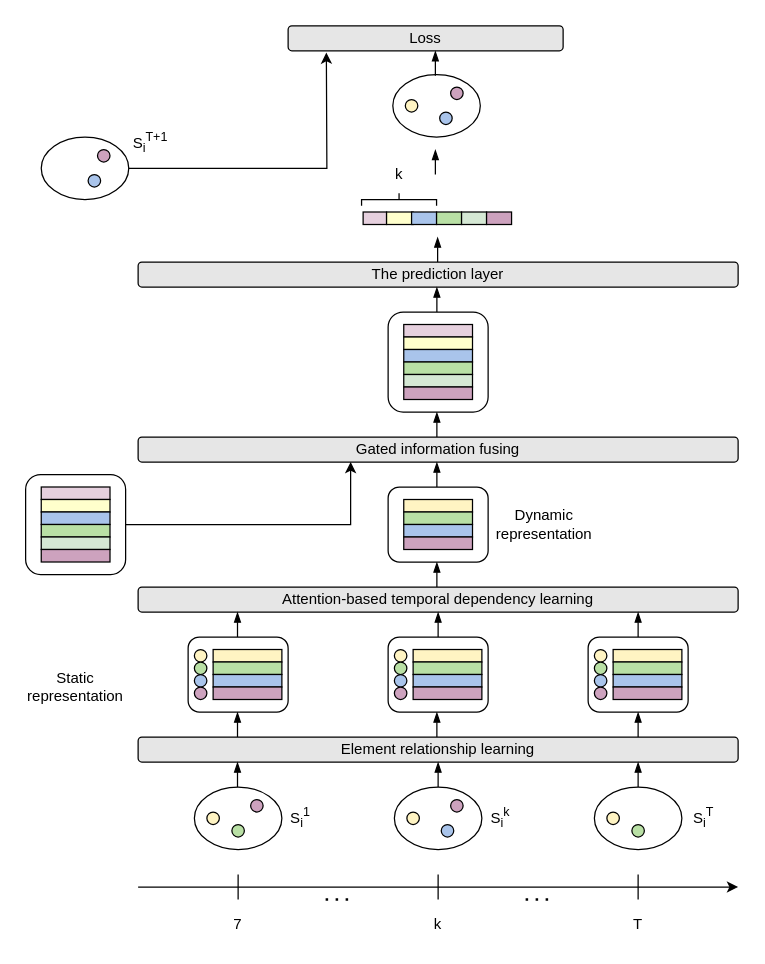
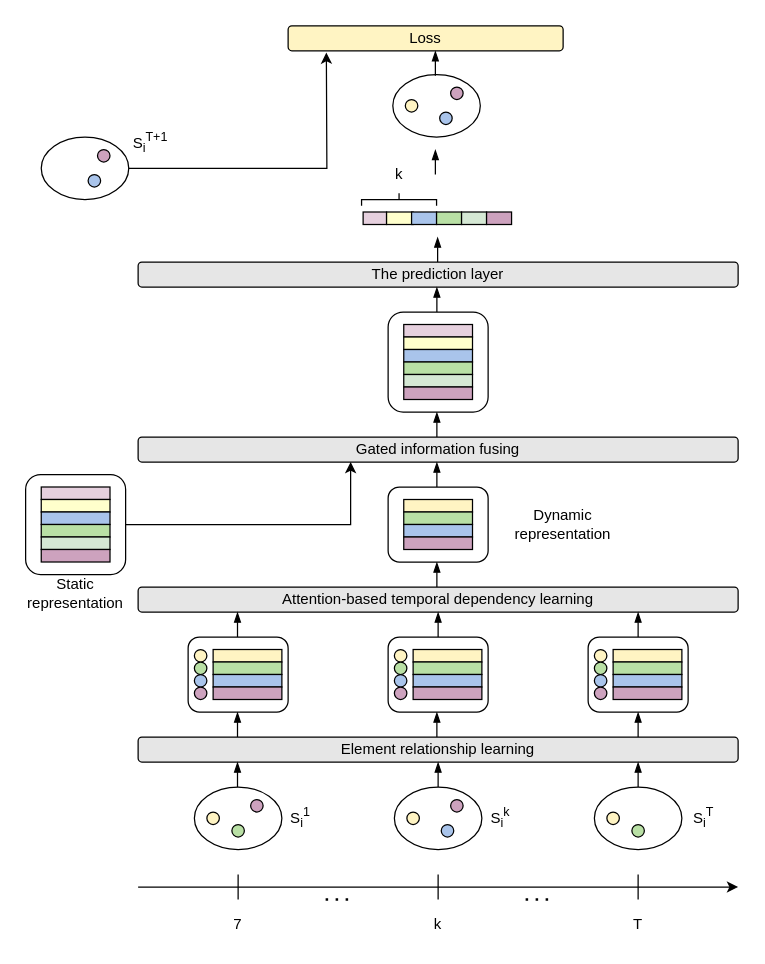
node "Loss": fillcolor #e6e6e6 -> #fff4c3
node "Dynamic representation": moved (544, 524) -> (563, 524)
node "Static representation": moved (76, 687) -> (76, 593)
